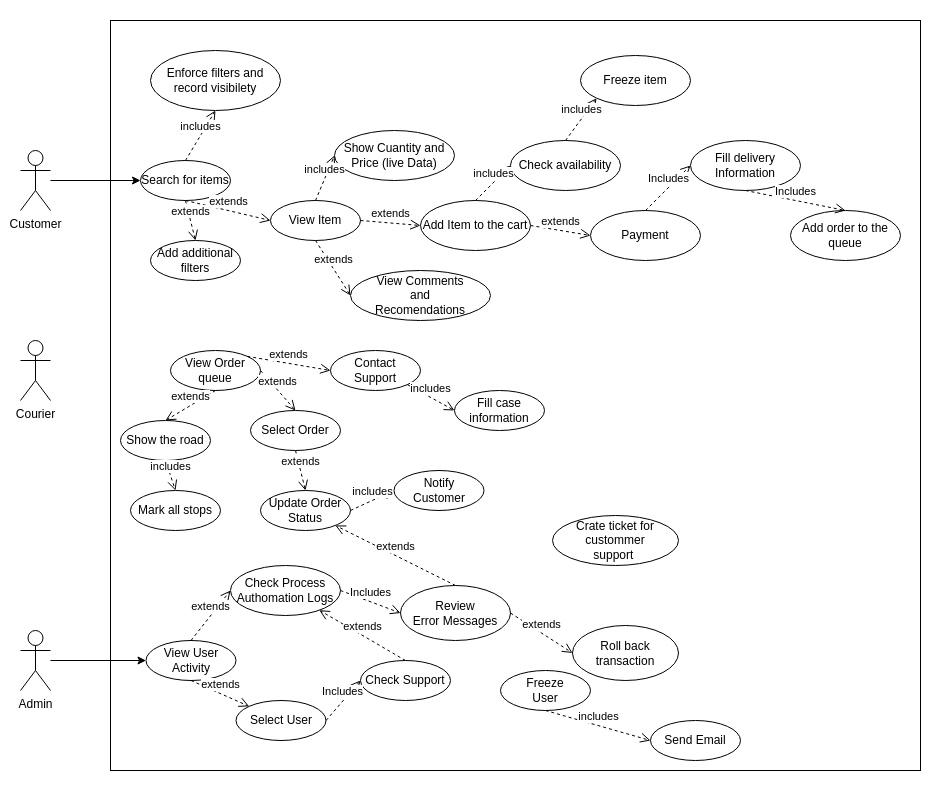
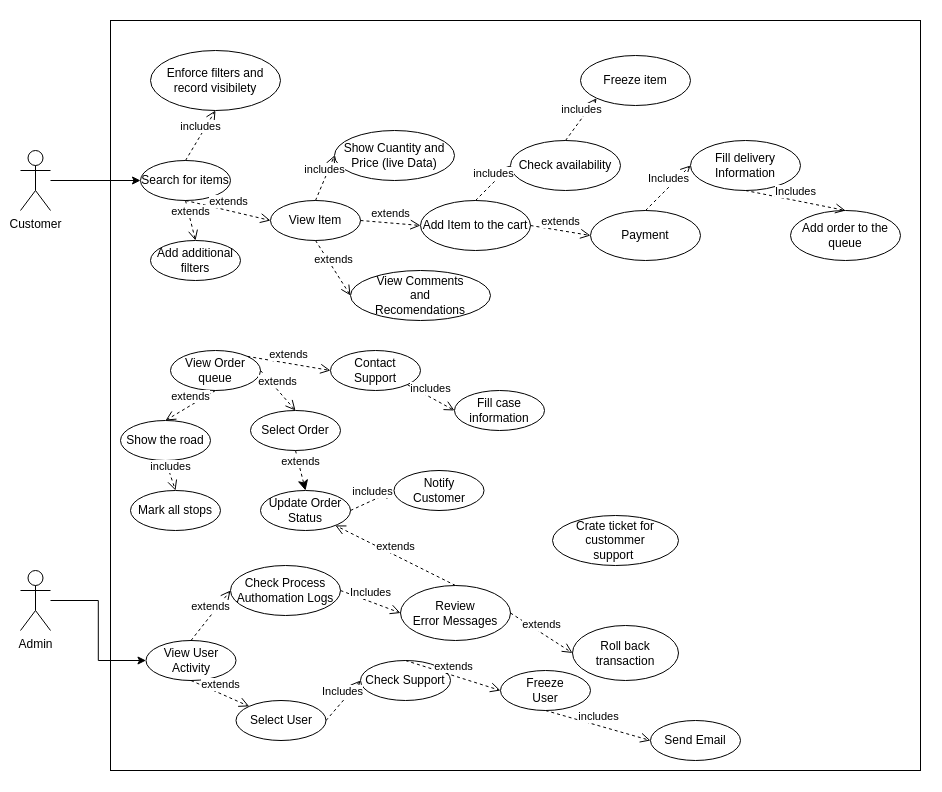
node "Courier": removed
edge "Select Order" -> "Update Order Status": arrowhead open -> classic
edge "Check Support" -> "Check Process Authomation Logs": now "Check Support" -> "Freeze User"
node "Admin": moved (36, 661) -> (36, 601)
